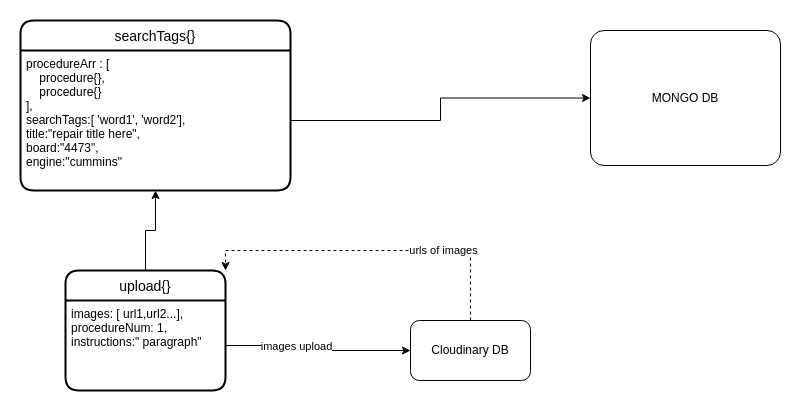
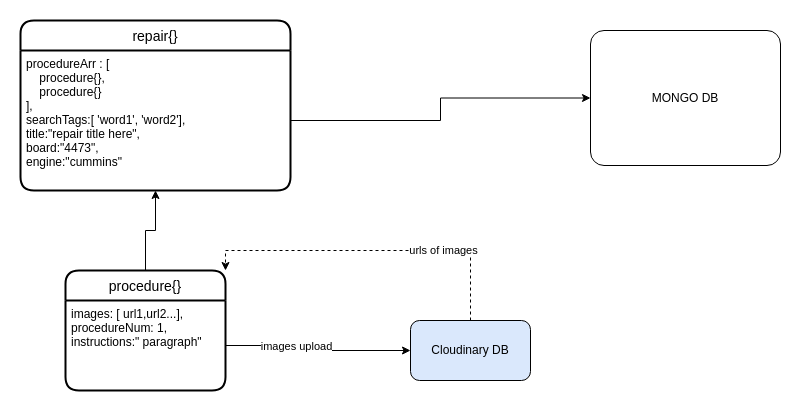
node "searchTags{}": label "searchTags{}" -> "repair{}"
node "upload{}": label "upload{}" -> "procedure{}"
node "Cloudinary DB": fillcolor #ffffff -> #dae8fc
